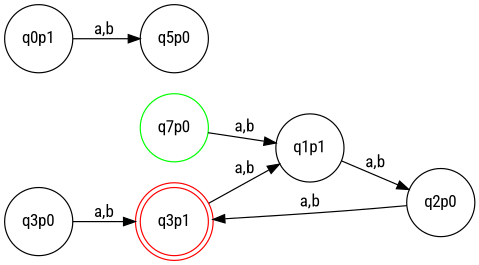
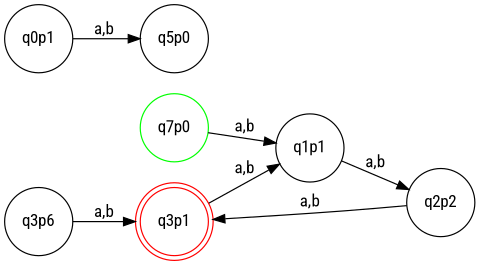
node "q2p0": label "q2p0" -> "q2p2"
node "q3p0": label "q3p0" -> "q3p6"
